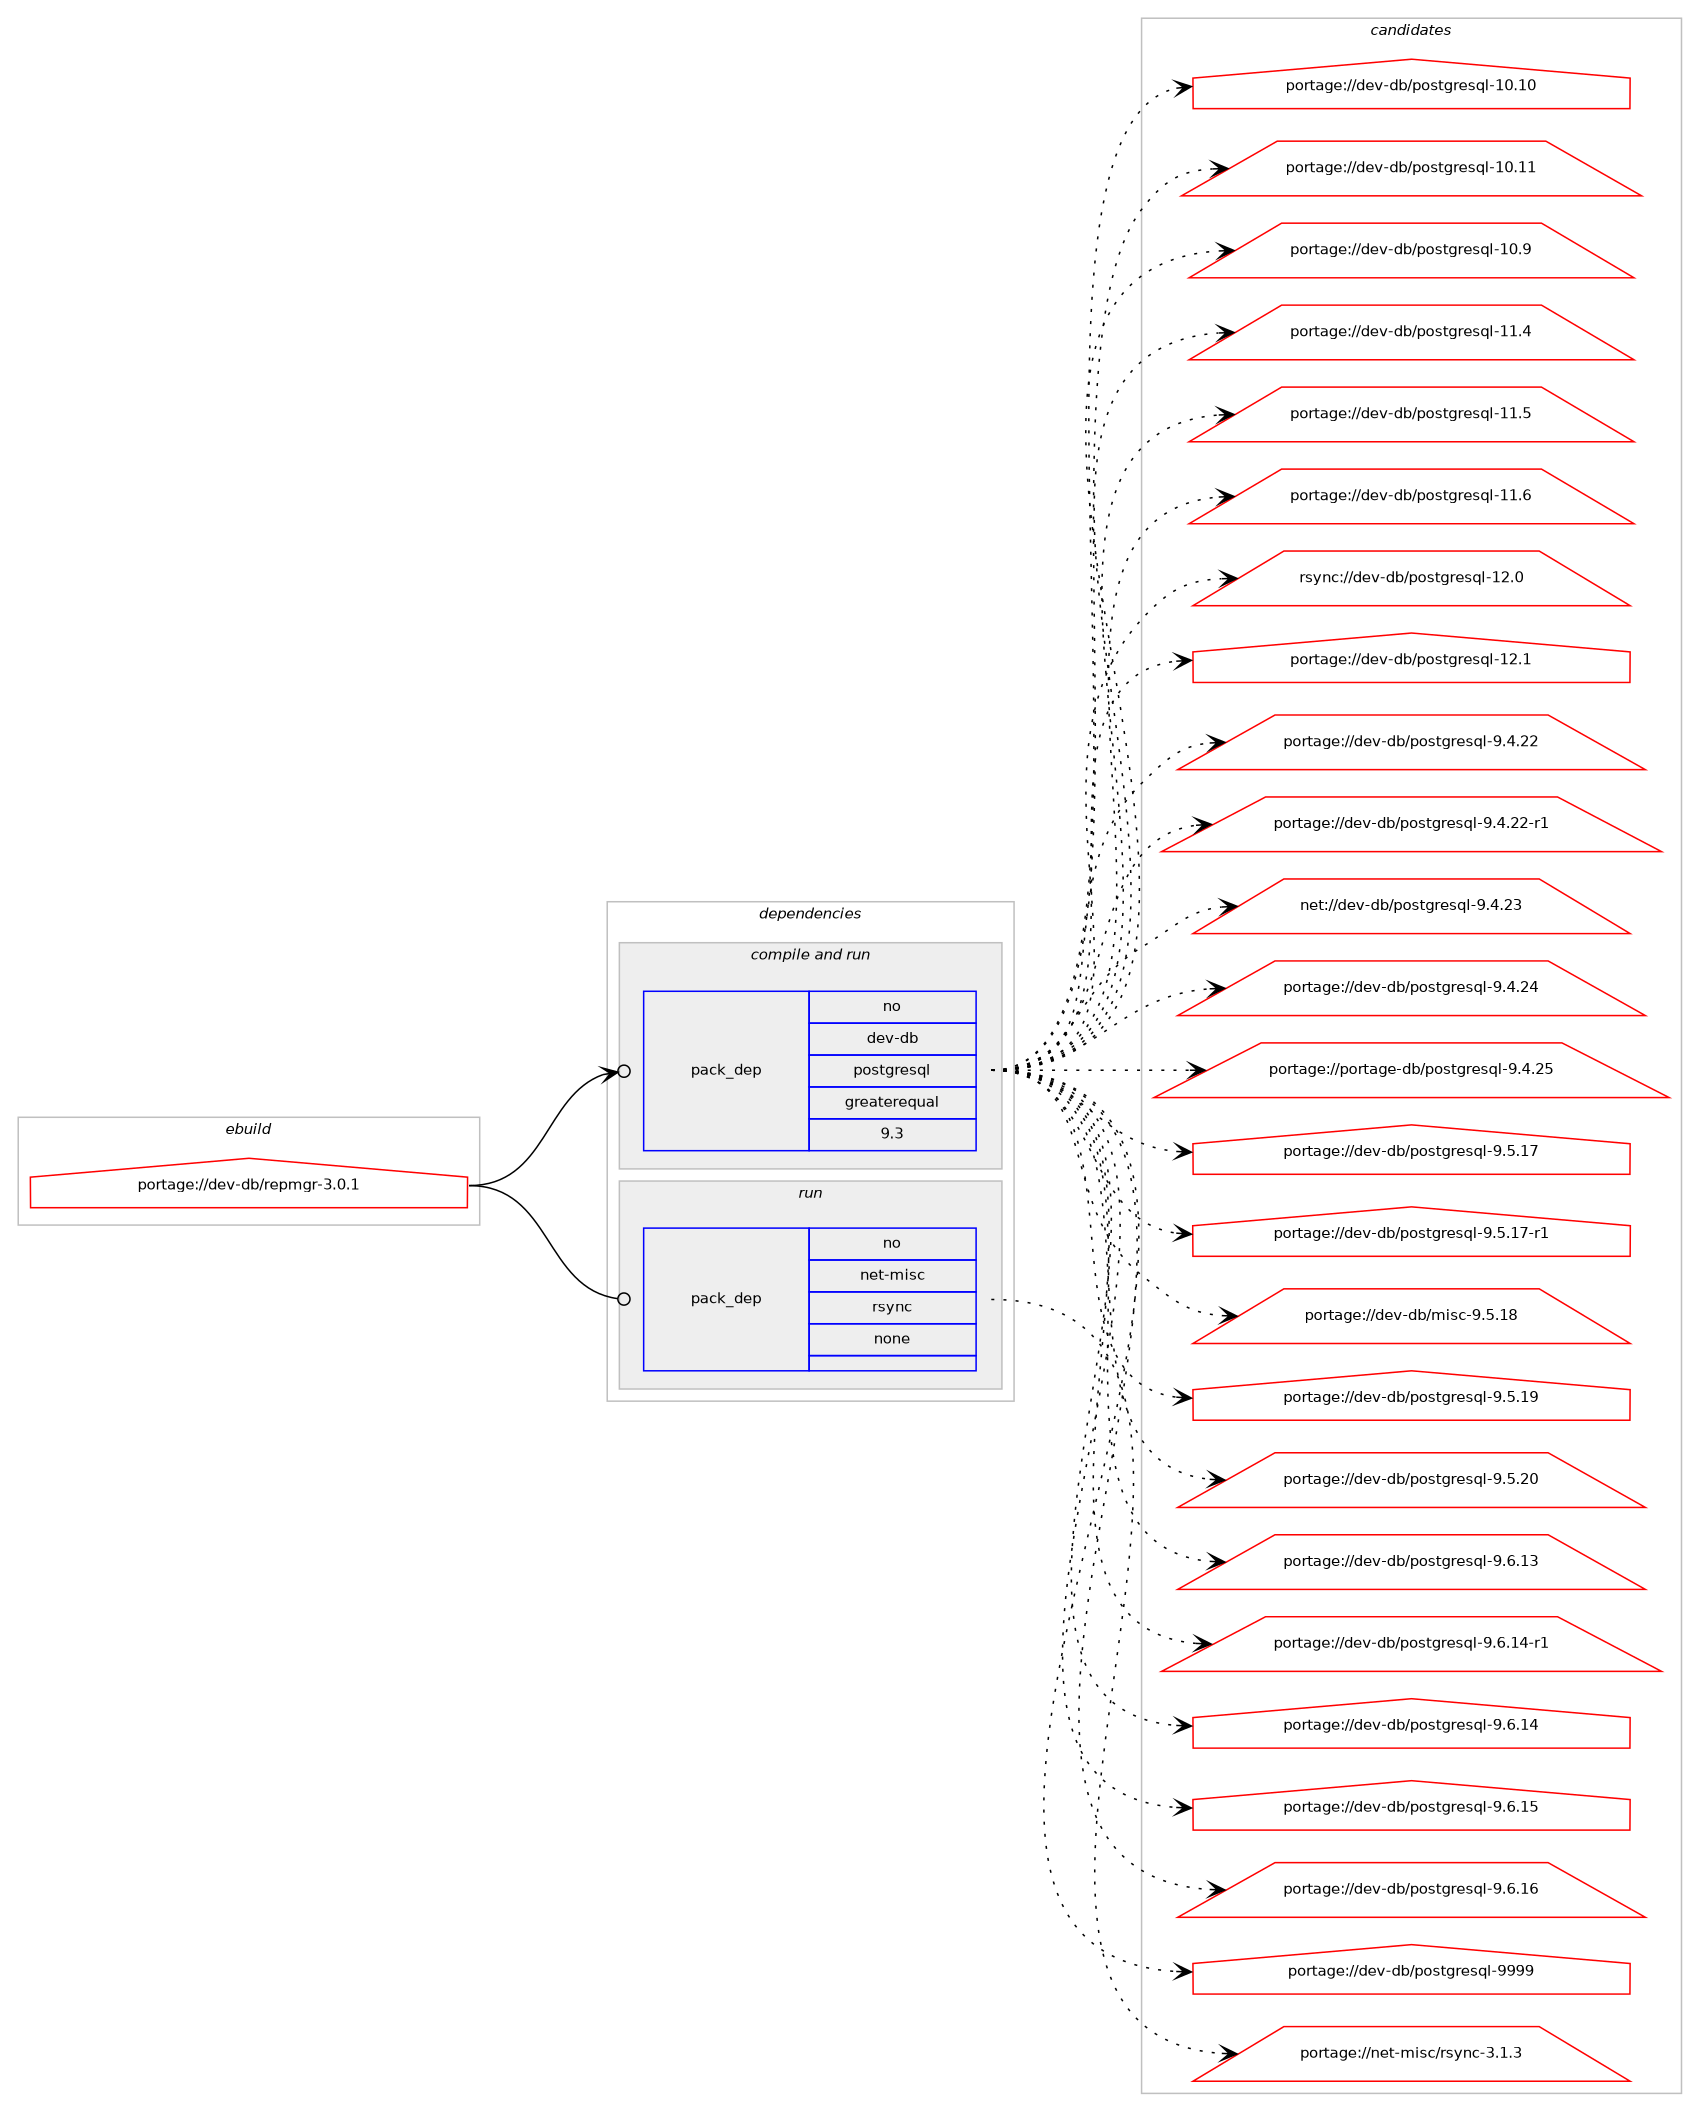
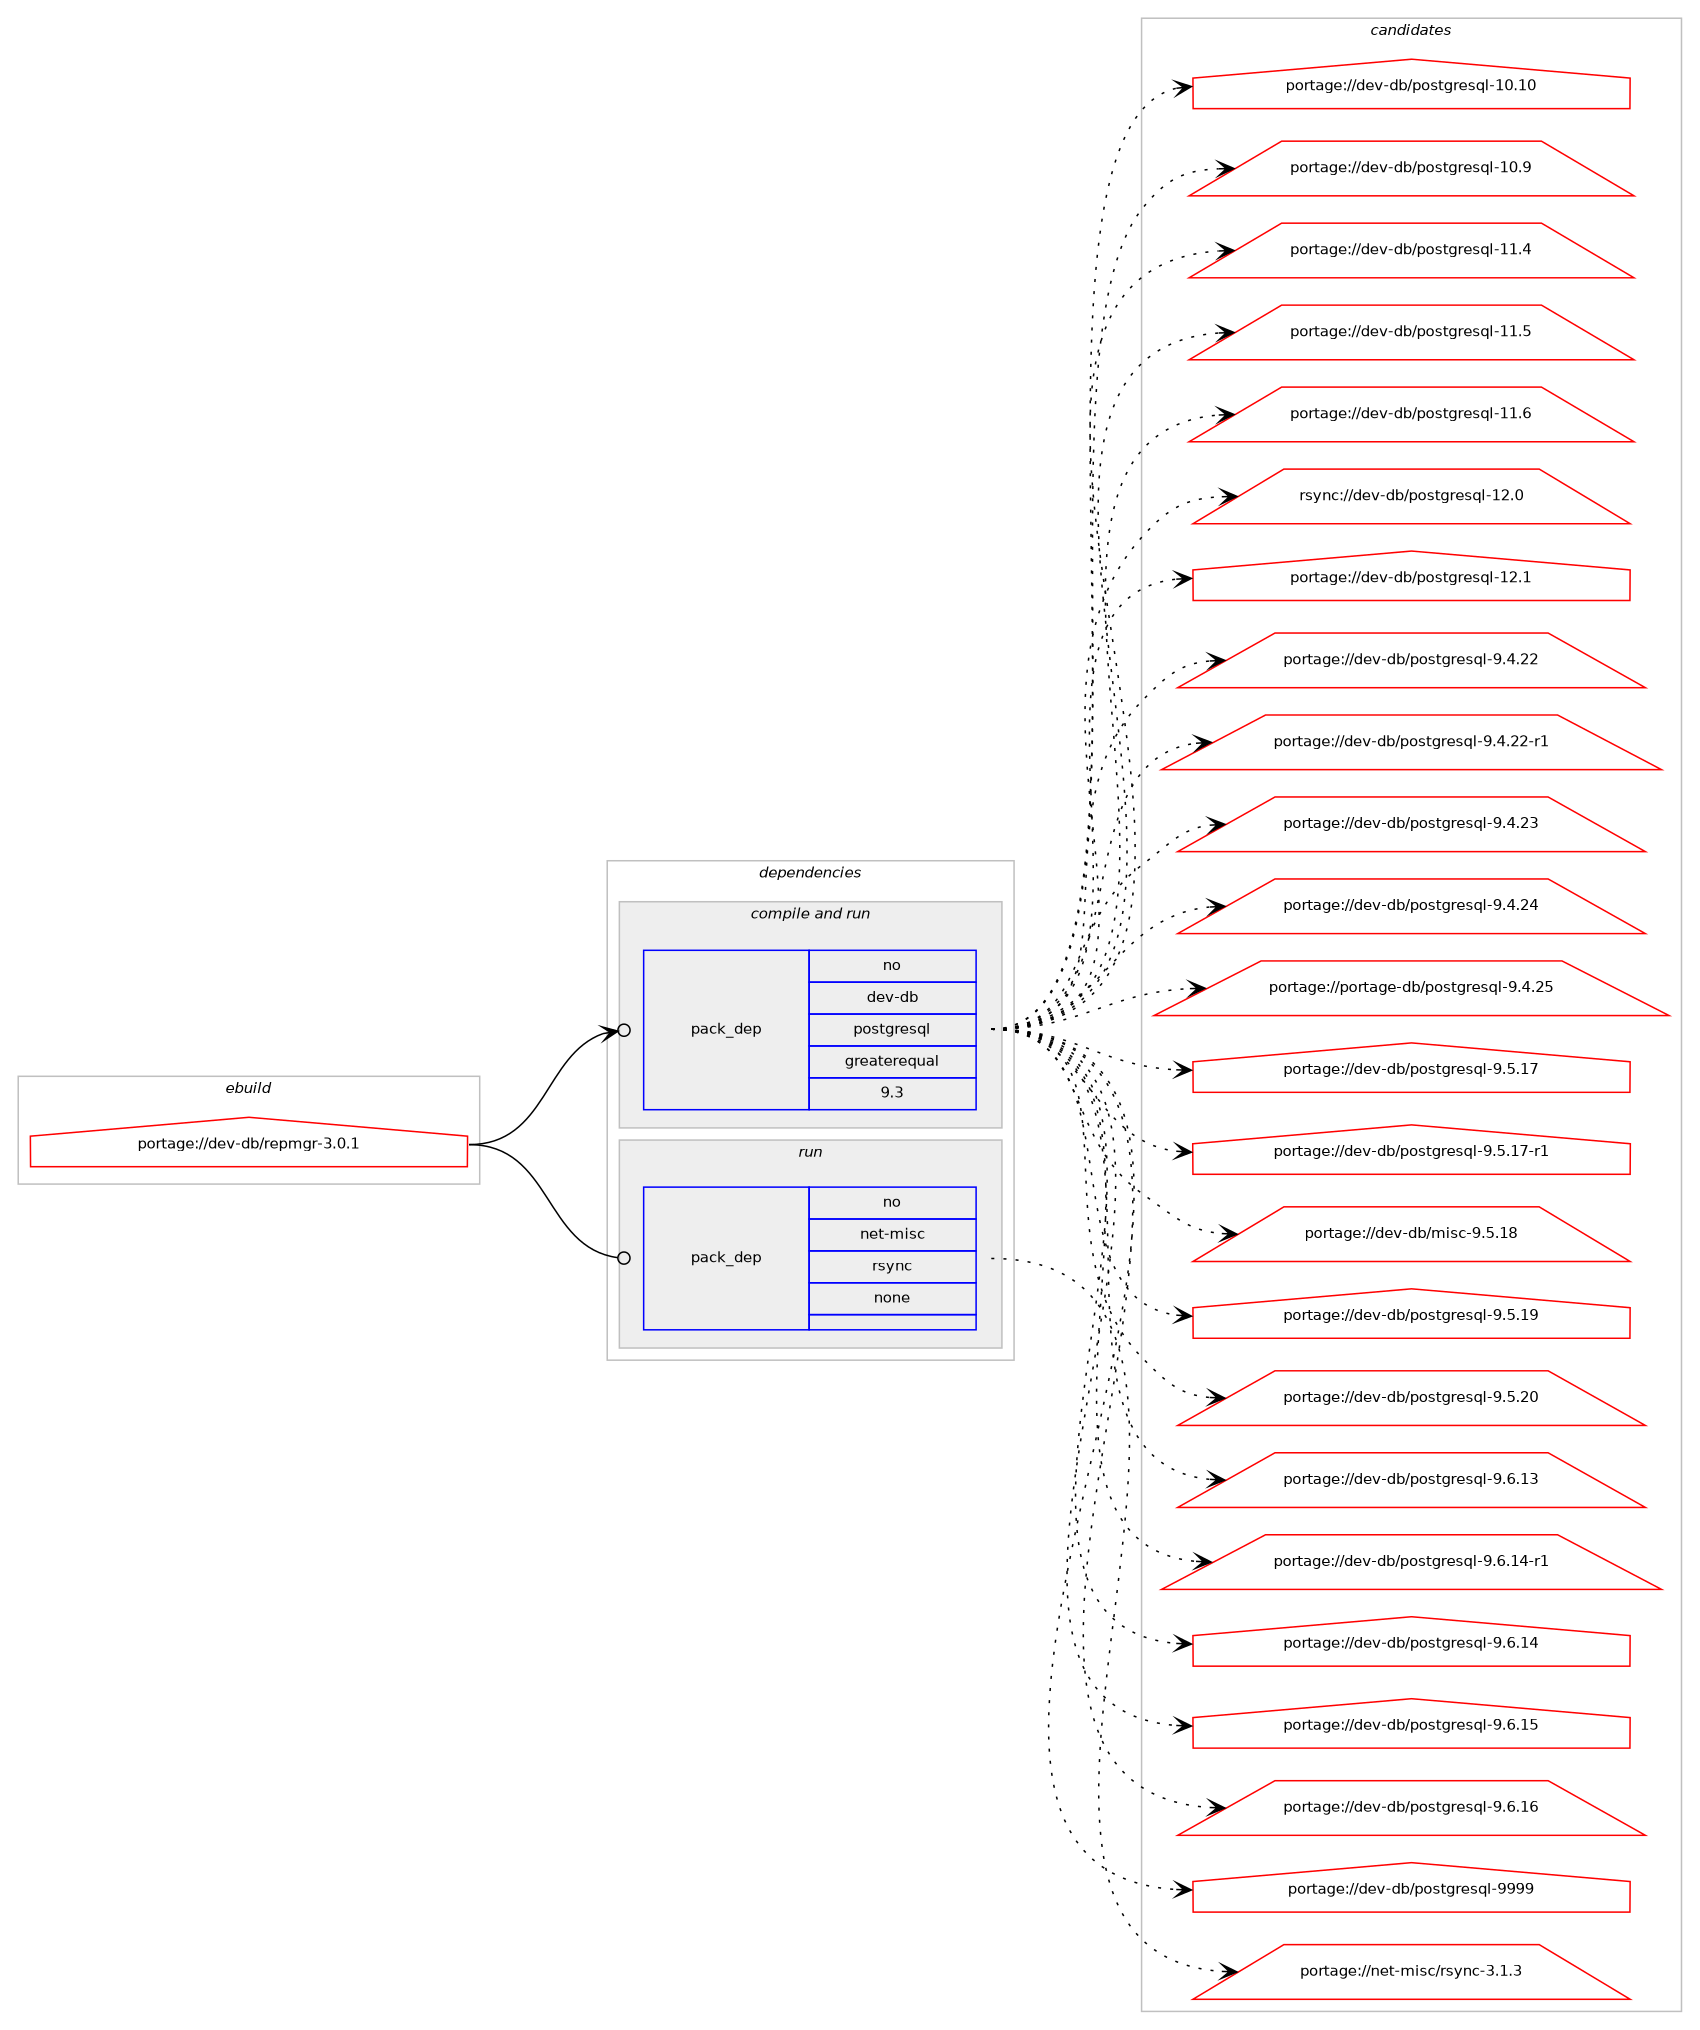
node "portage://dev-db/postgresql-10.11": removed
node "net://dev-db/postgresql-9.4.23": label "net://dev-db/postgresql-9.4.23" -> "portage://dev-db/postgresql-9.4.23"
